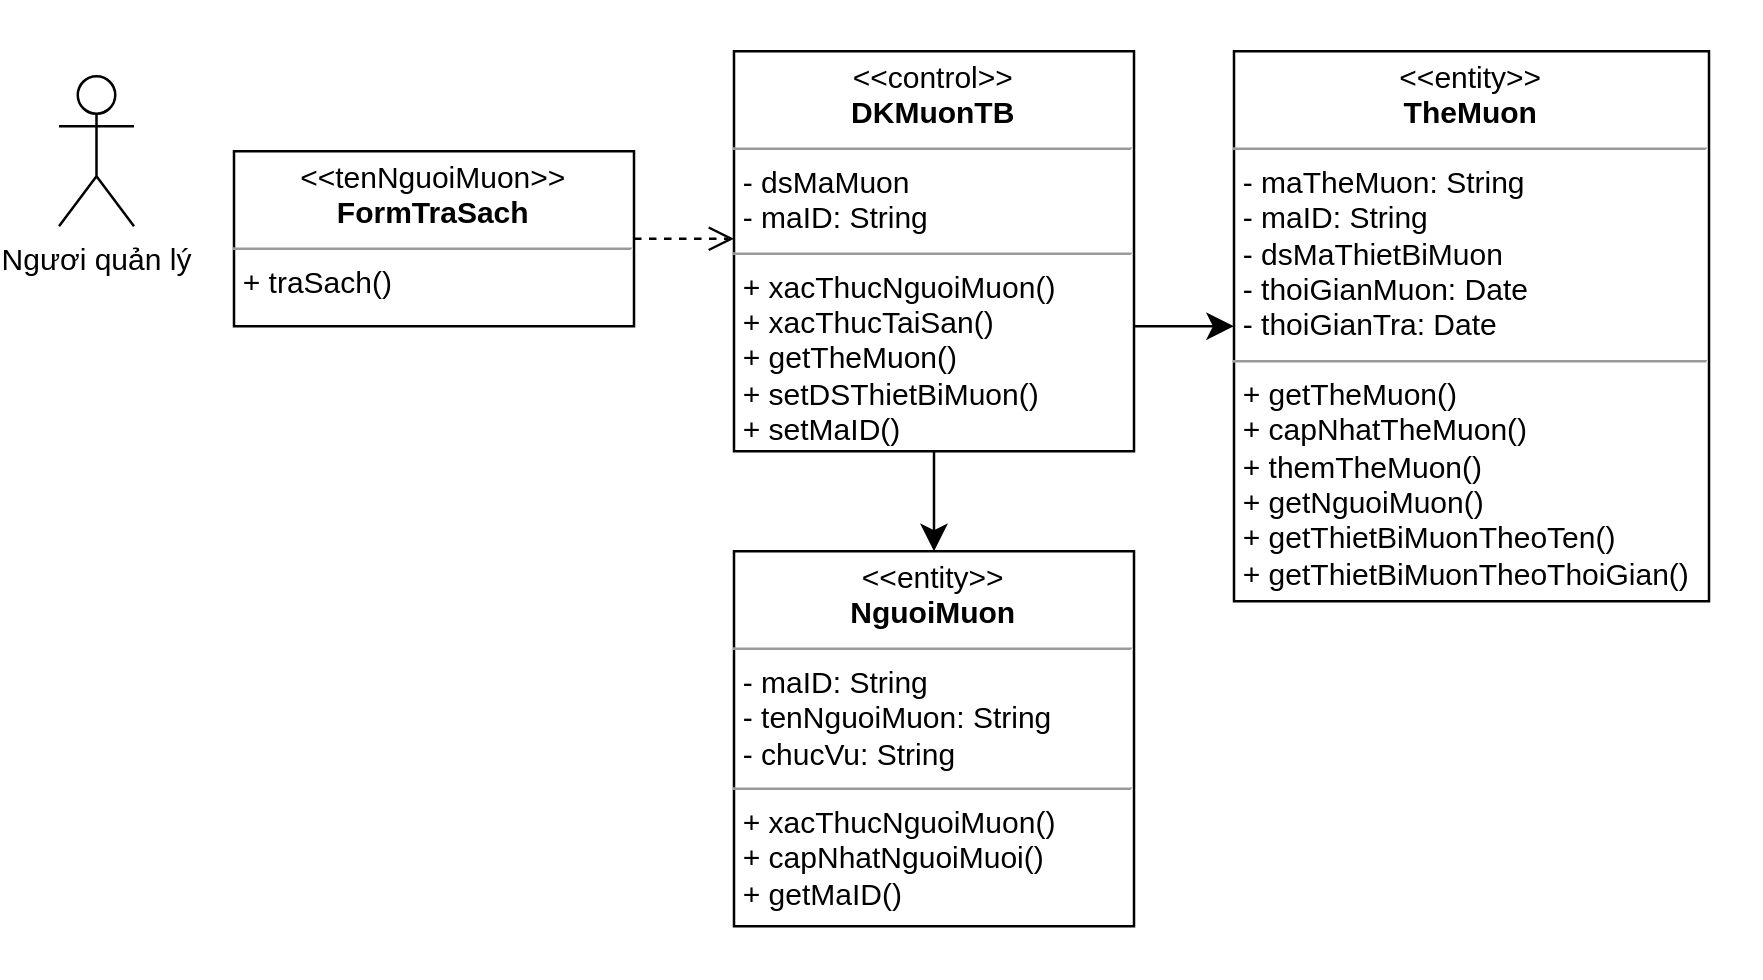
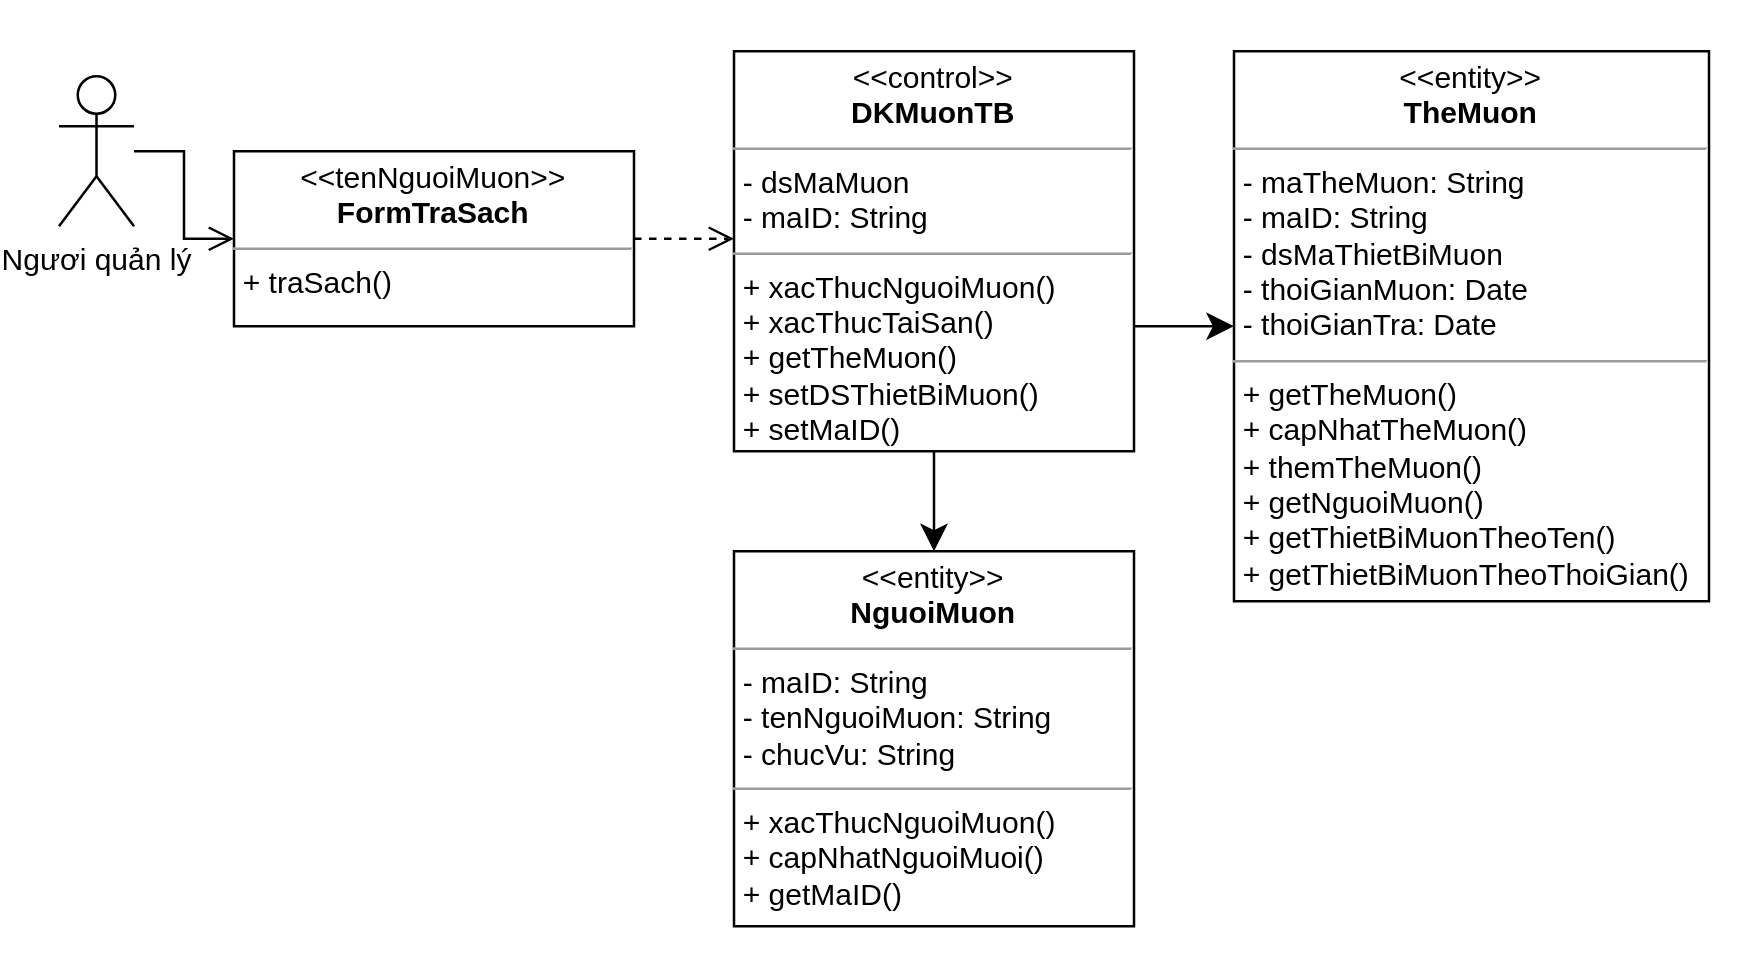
edge "Ngươi quản lý" -> "<<tenNguoiMuon>> FormTraSach + traSach()": added
